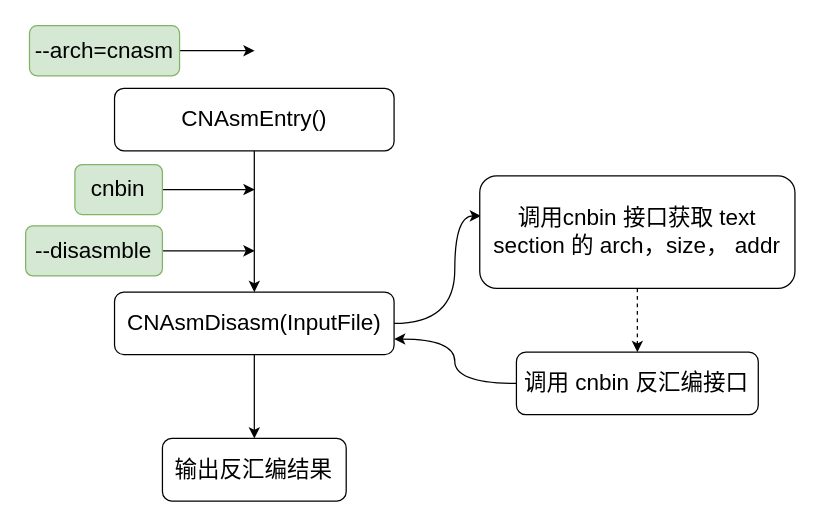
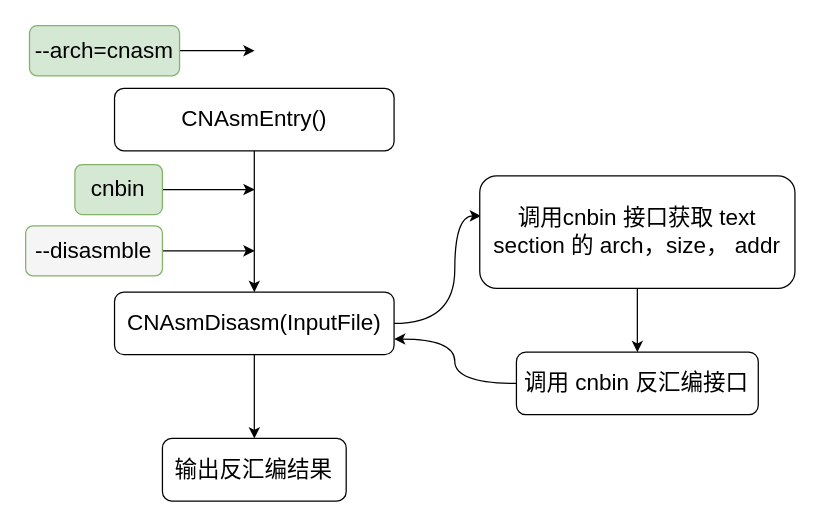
node "--disasmble": fillcolor #d5e8d4 -> #f5f5f5
edge "调用cnbin 接口获取 text section 的 arch，size， addr" -> "调用 cnbin 反汇编接口": style dashed -> solid
